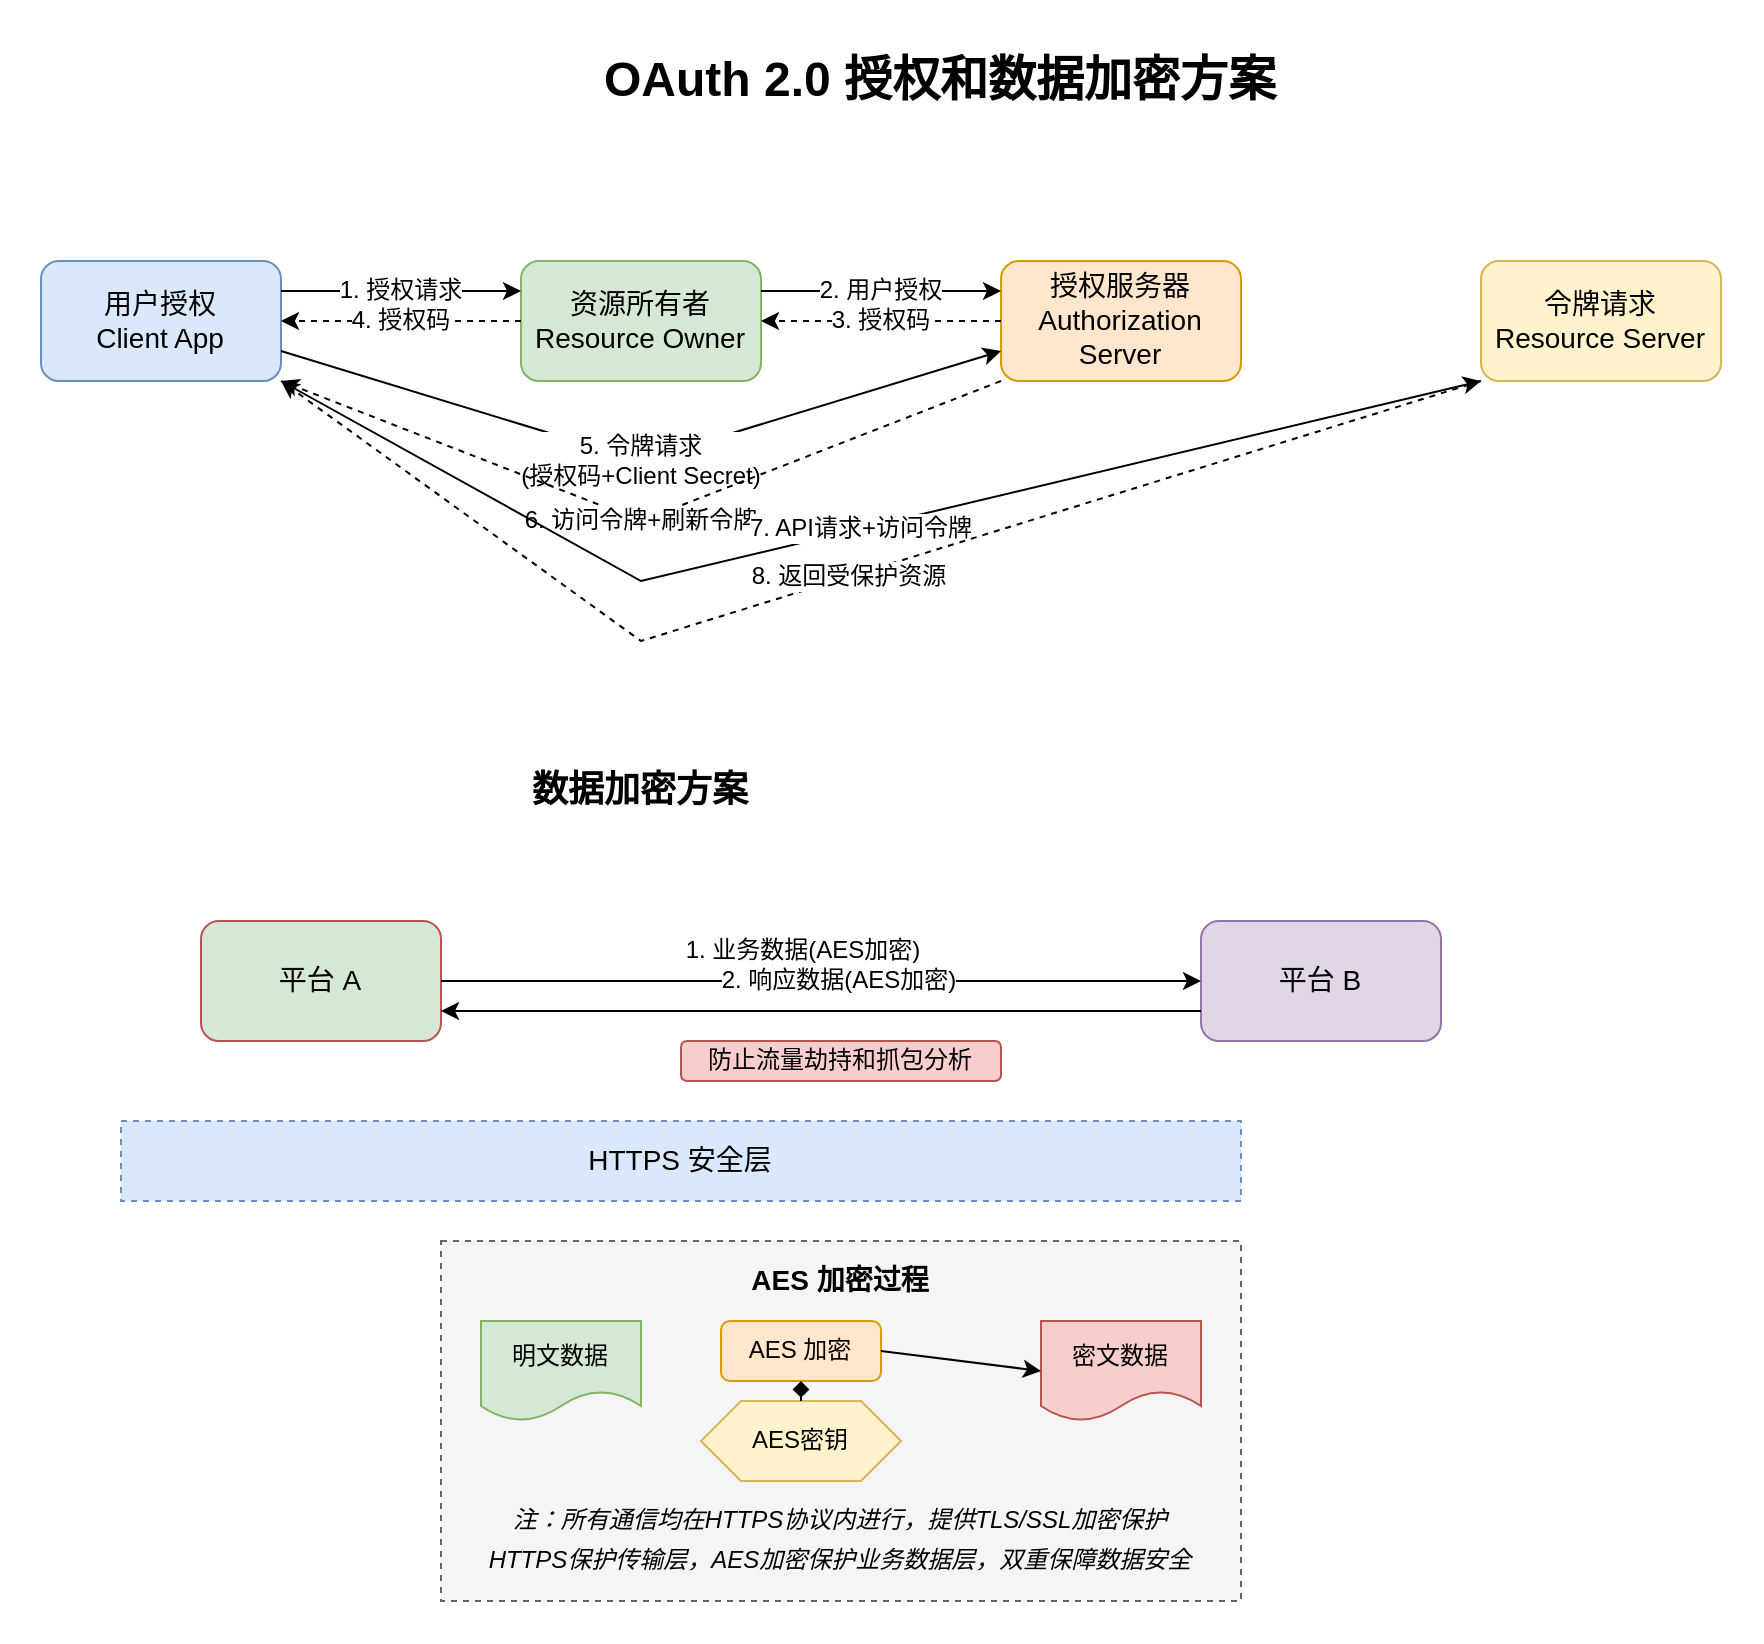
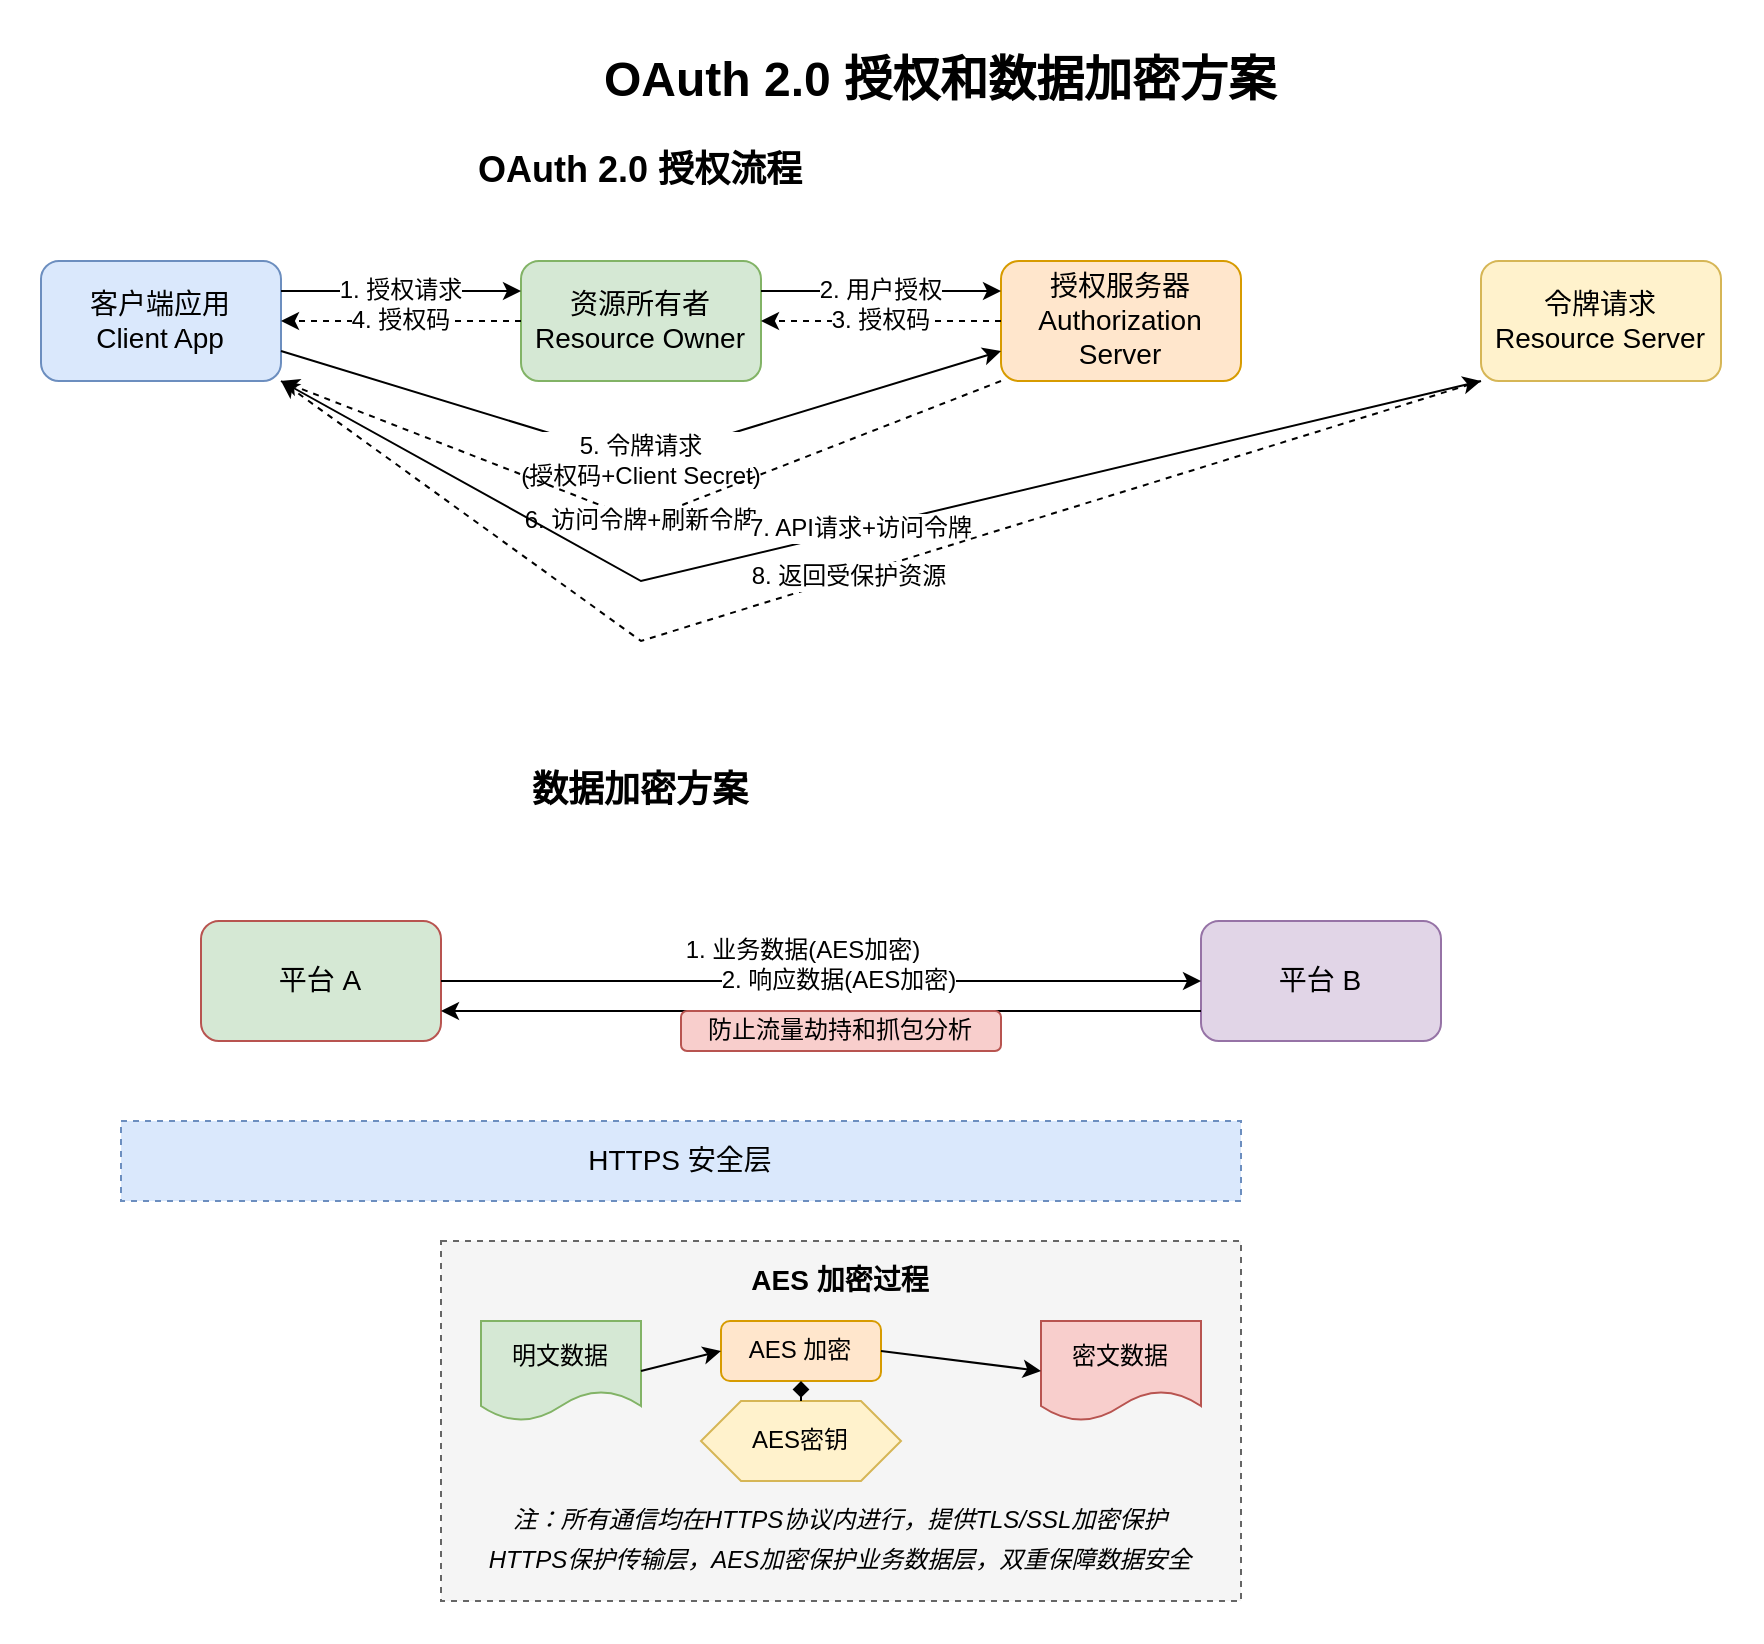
node "OAuth 2.0 授权流程": added
node "用户授权 Client App": label "用户授权 Client App" -> "客户端应用 Client App"
node "防止流量劫持和抓包分析": moved (841, 1061) -> (841, 1031)
edge "明文数据" -> "AES 加密": added
